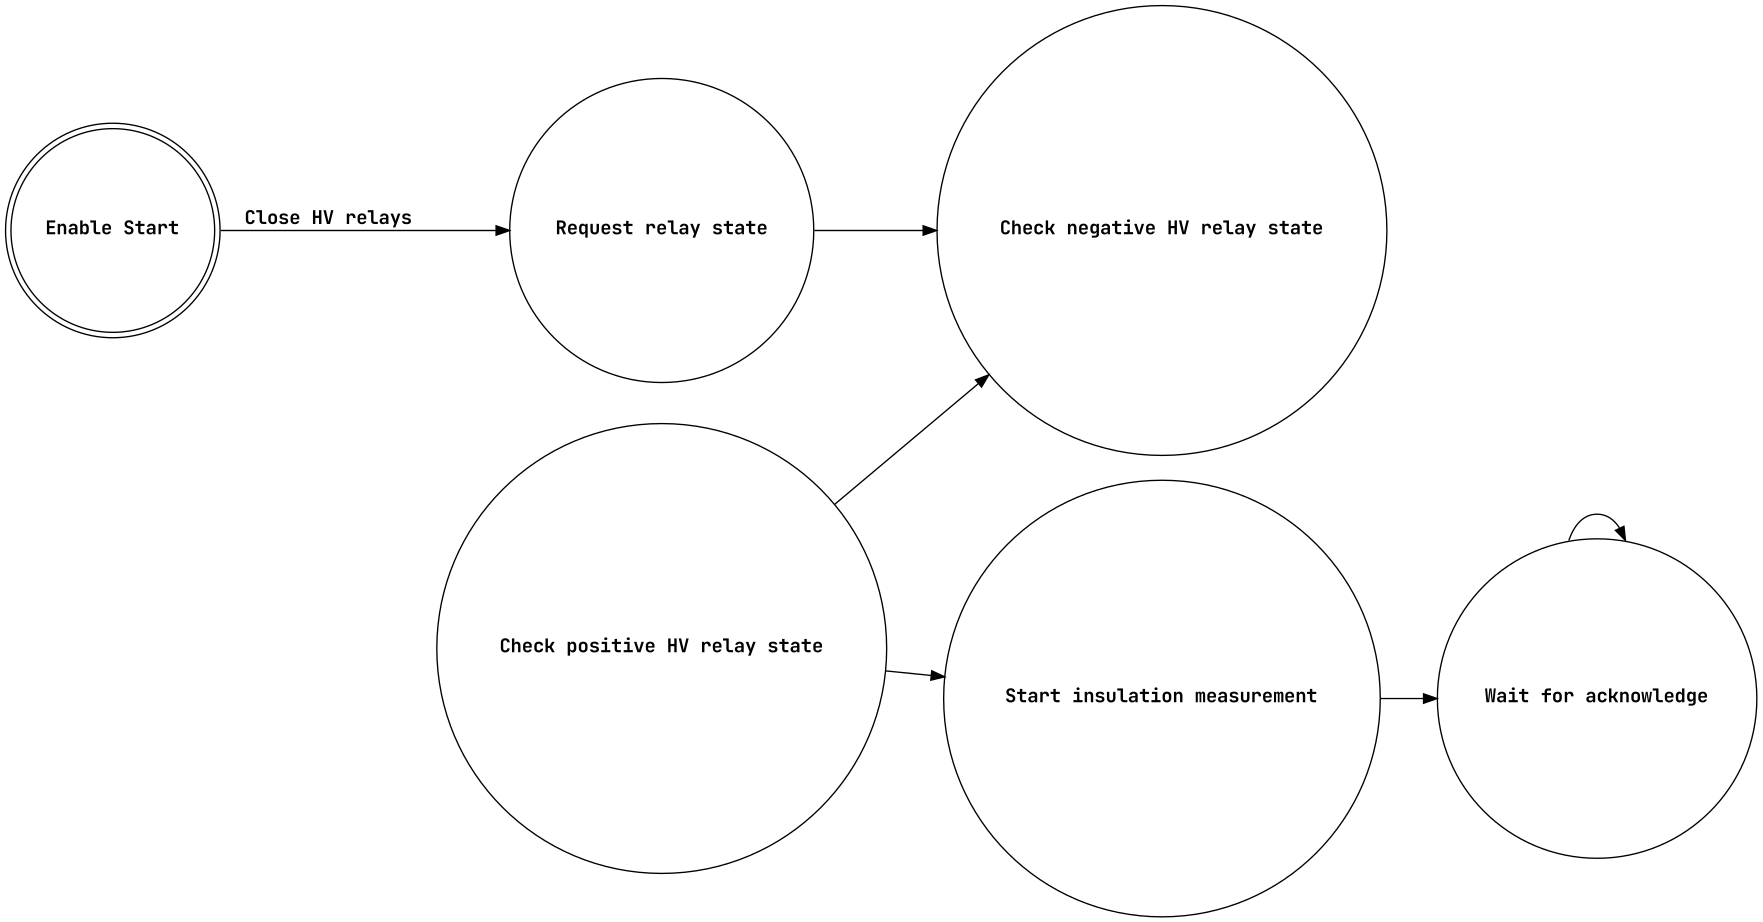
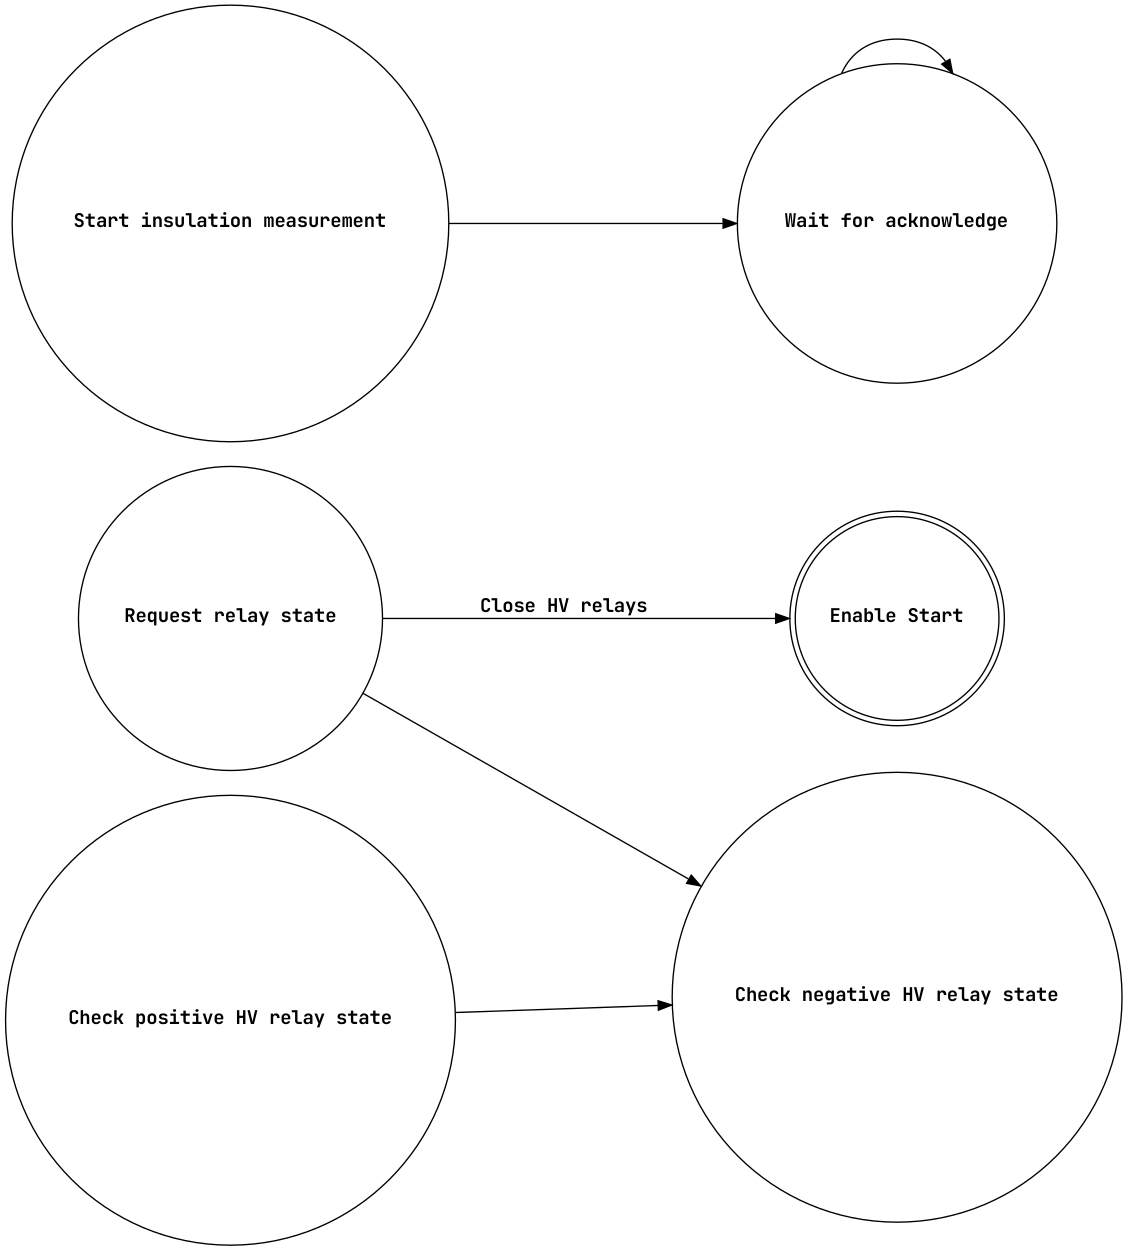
edge "Enable Start" -> "Request relay state": reversed
edge "Check positive HV relay state" -> "Start insulation measurement": removed
